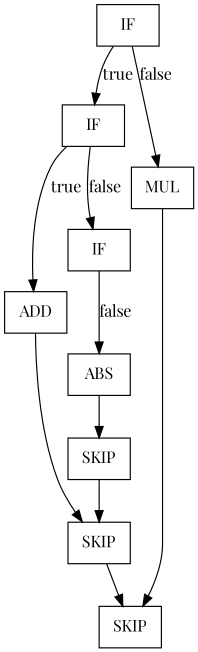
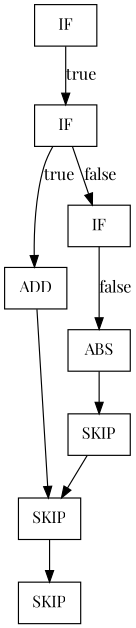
node "MUL": removed
